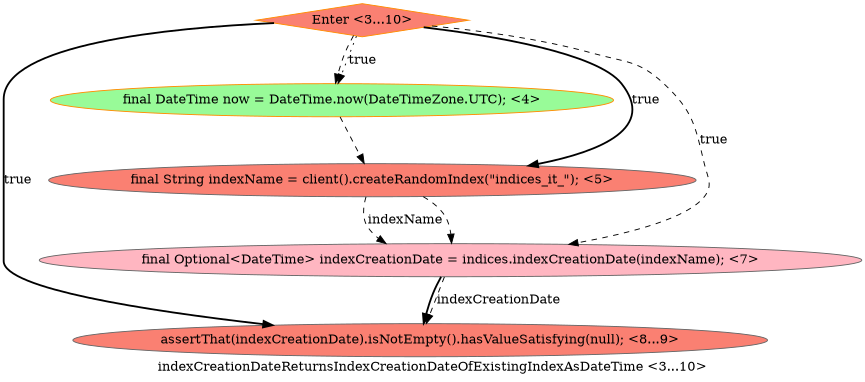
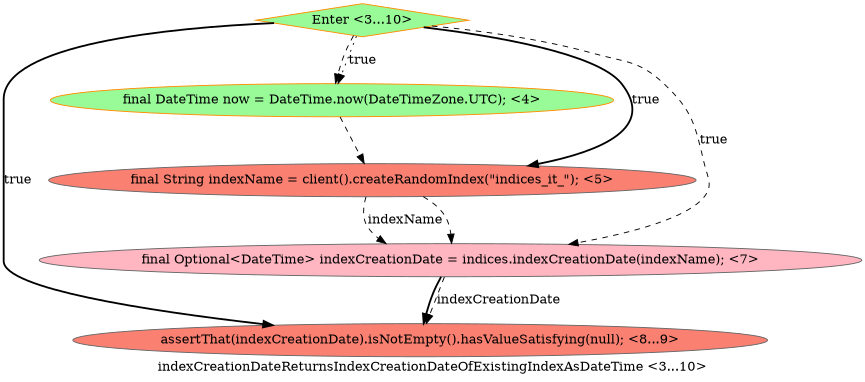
node "Enter <3...10>": fillcolor salmon -> palegreen
